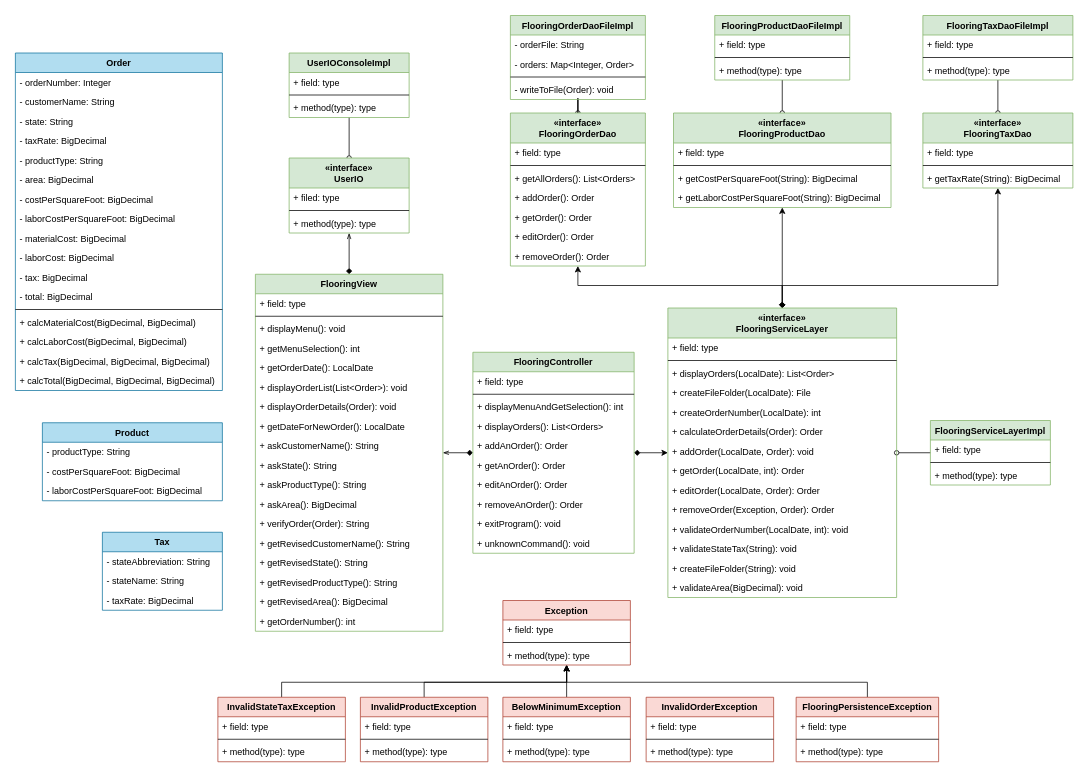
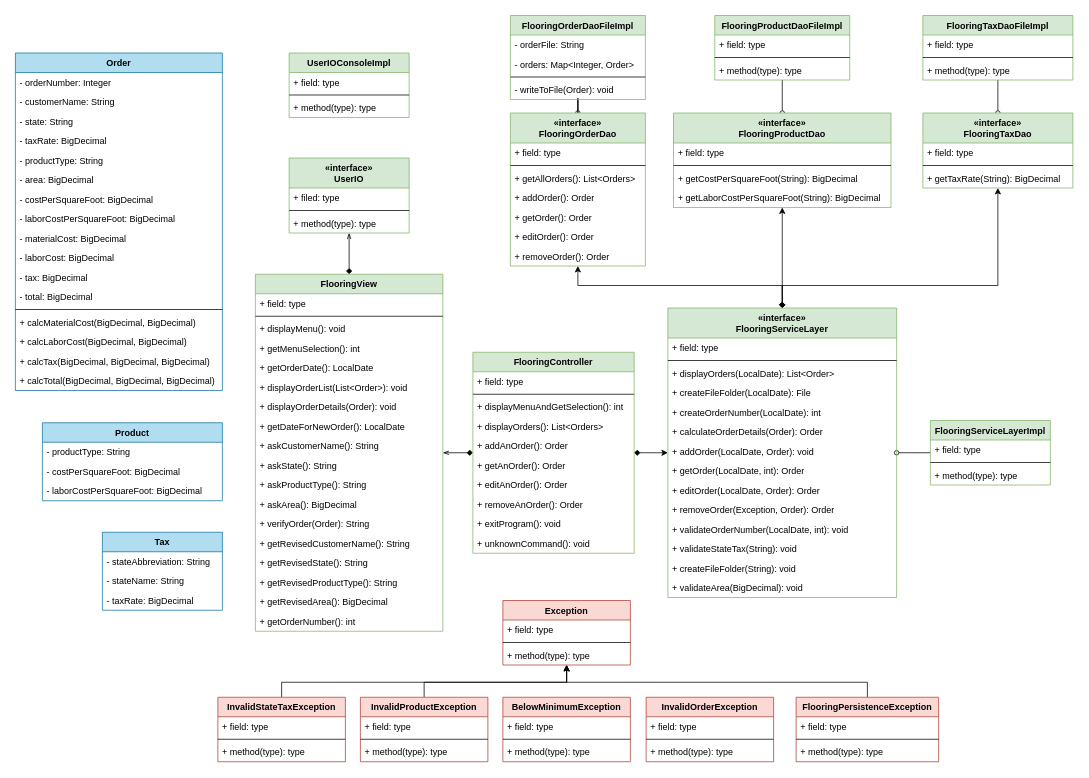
edge "UserIOConsoleImpl" -> "«interface» UserIO": removed
edge "BelowMinimumException" -> "Exception": removed
